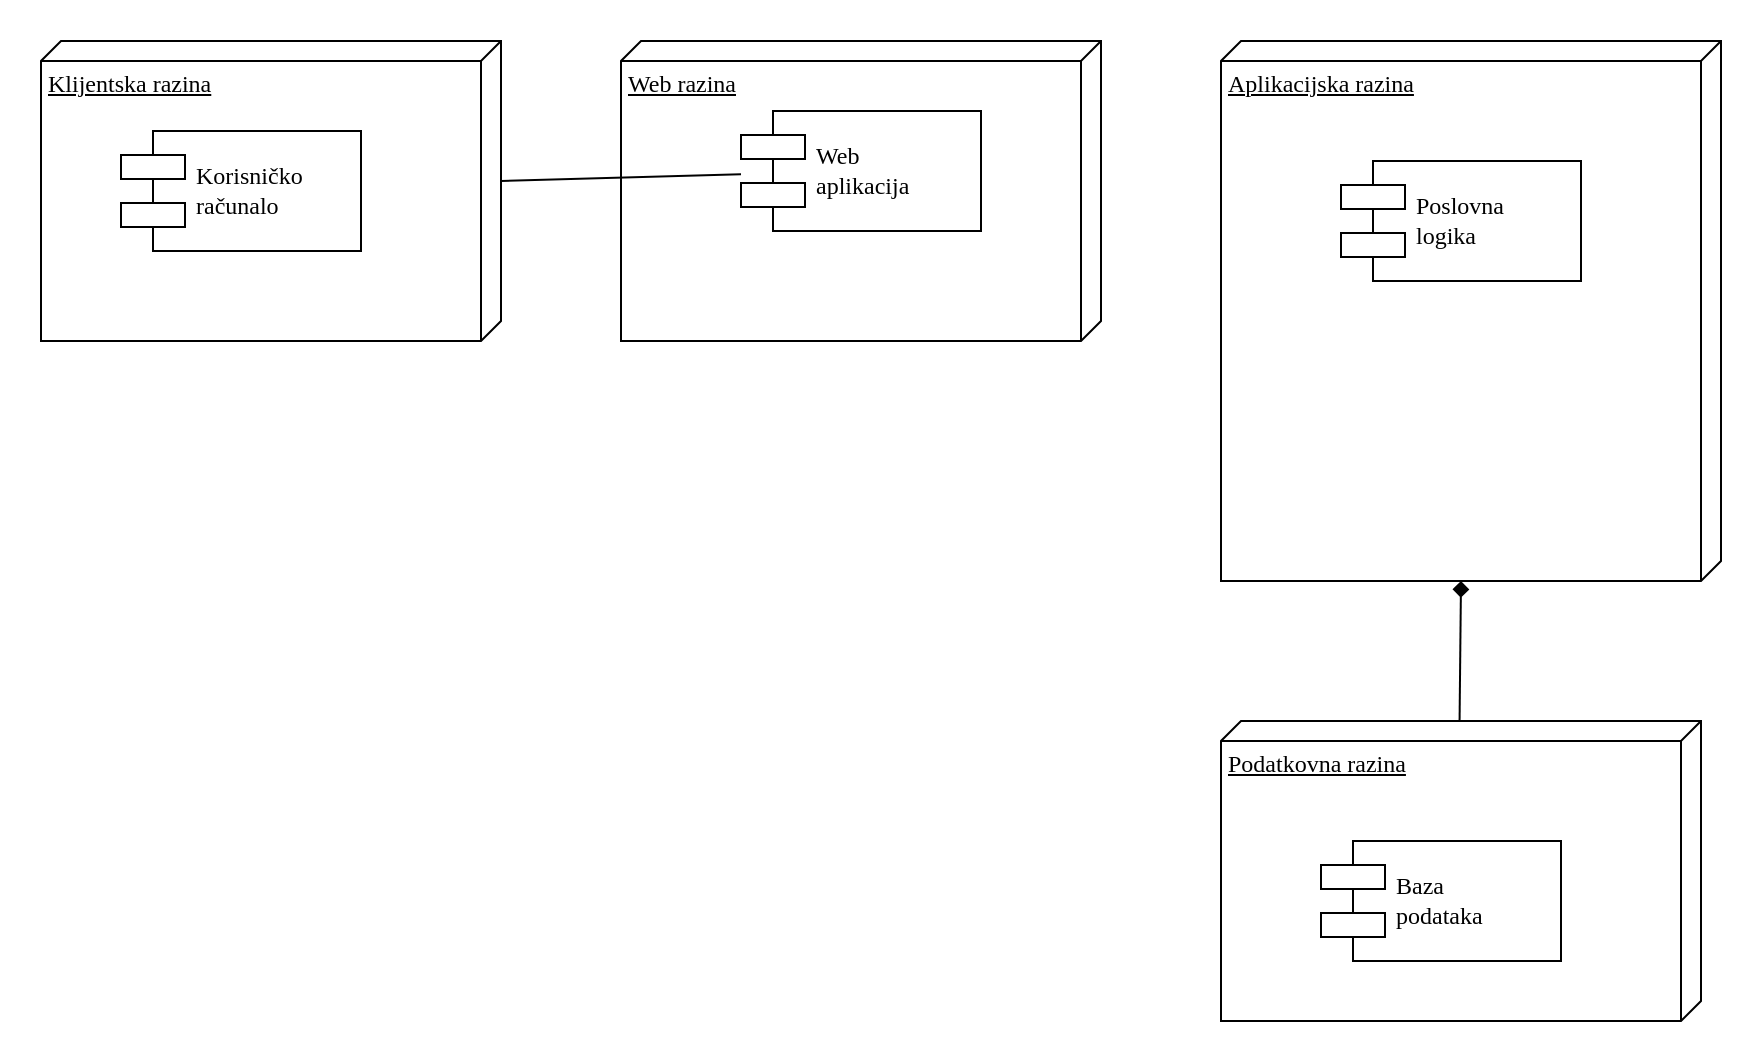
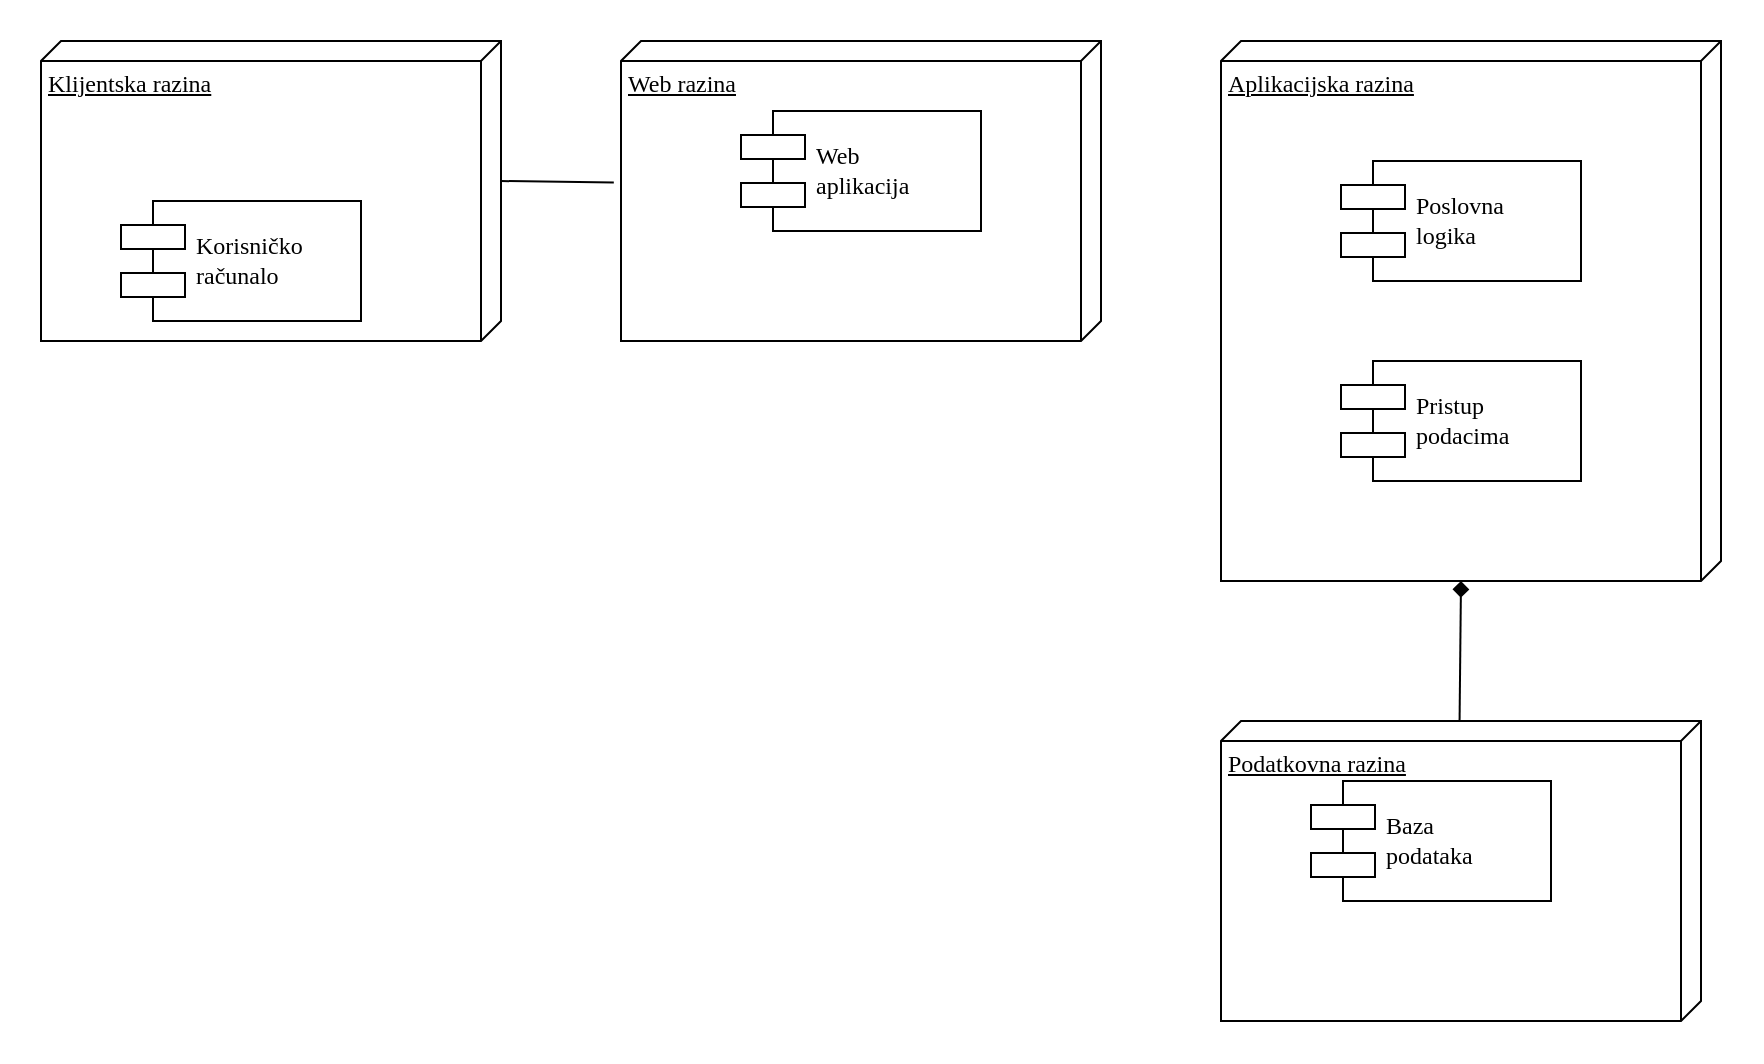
edge "Web aplikacija" -- "Klijentska razina": now "Web razina" -- "Klijentska razina"
node "Korisničko računalo": moved (241, 191) -> (241, 261)
node "Pristup podacima": added
node "Baza podataka": moved (1441, 901) -> (1431, 841)
